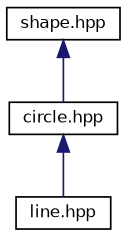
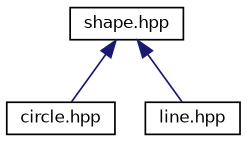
edge "line.hpp" -> "circle.hpp": now "line.hpp" -> "shape.hpp"
